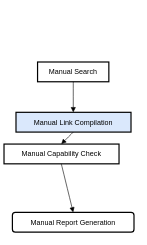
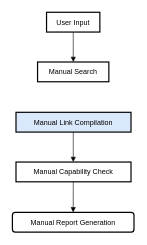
node "User Input": added
edge "User Input" -> "Manual Search": added
edge "Manual Search" -> "Manual Link Compilation": removed
node "Manual Capability Check": moved (62, 154) -> (74, 172)
